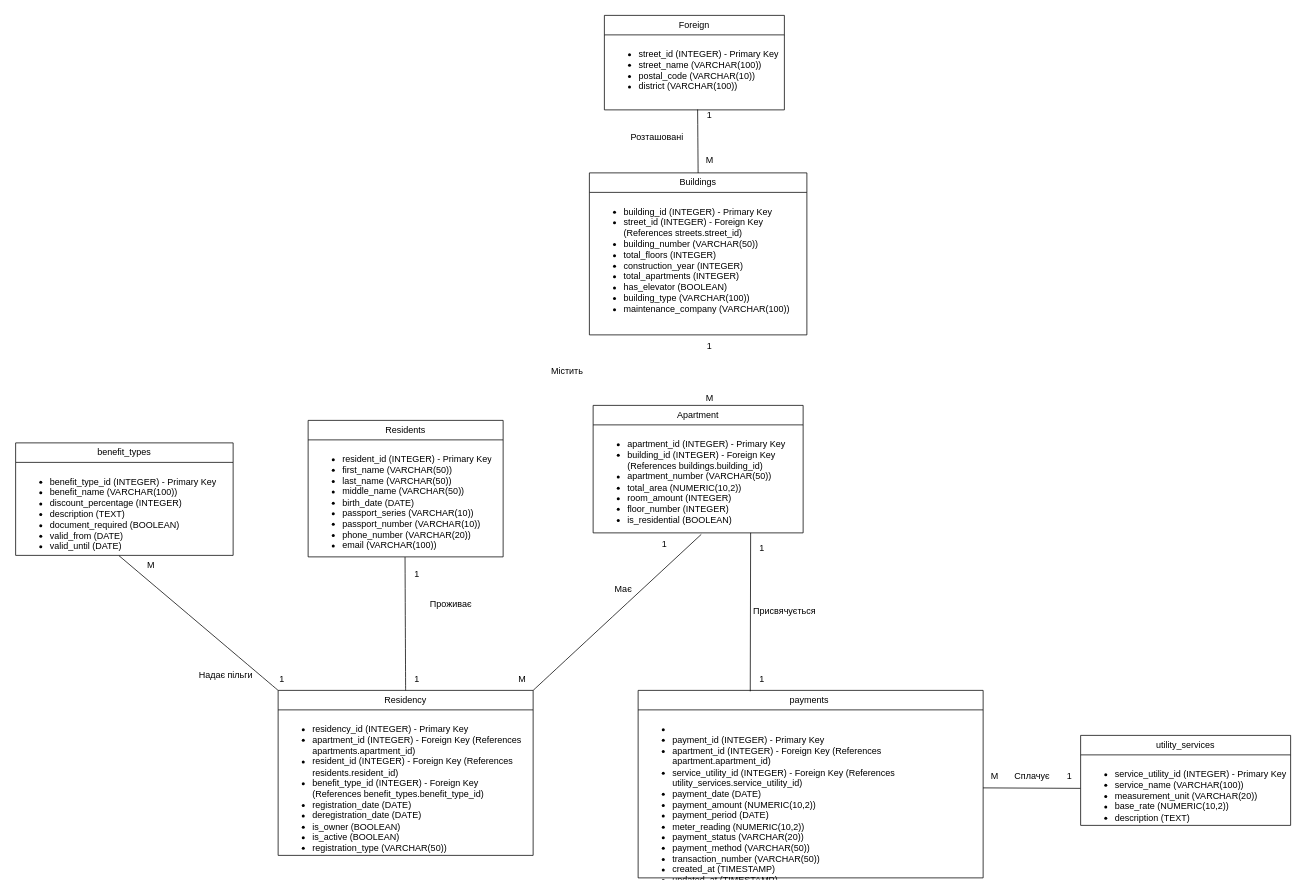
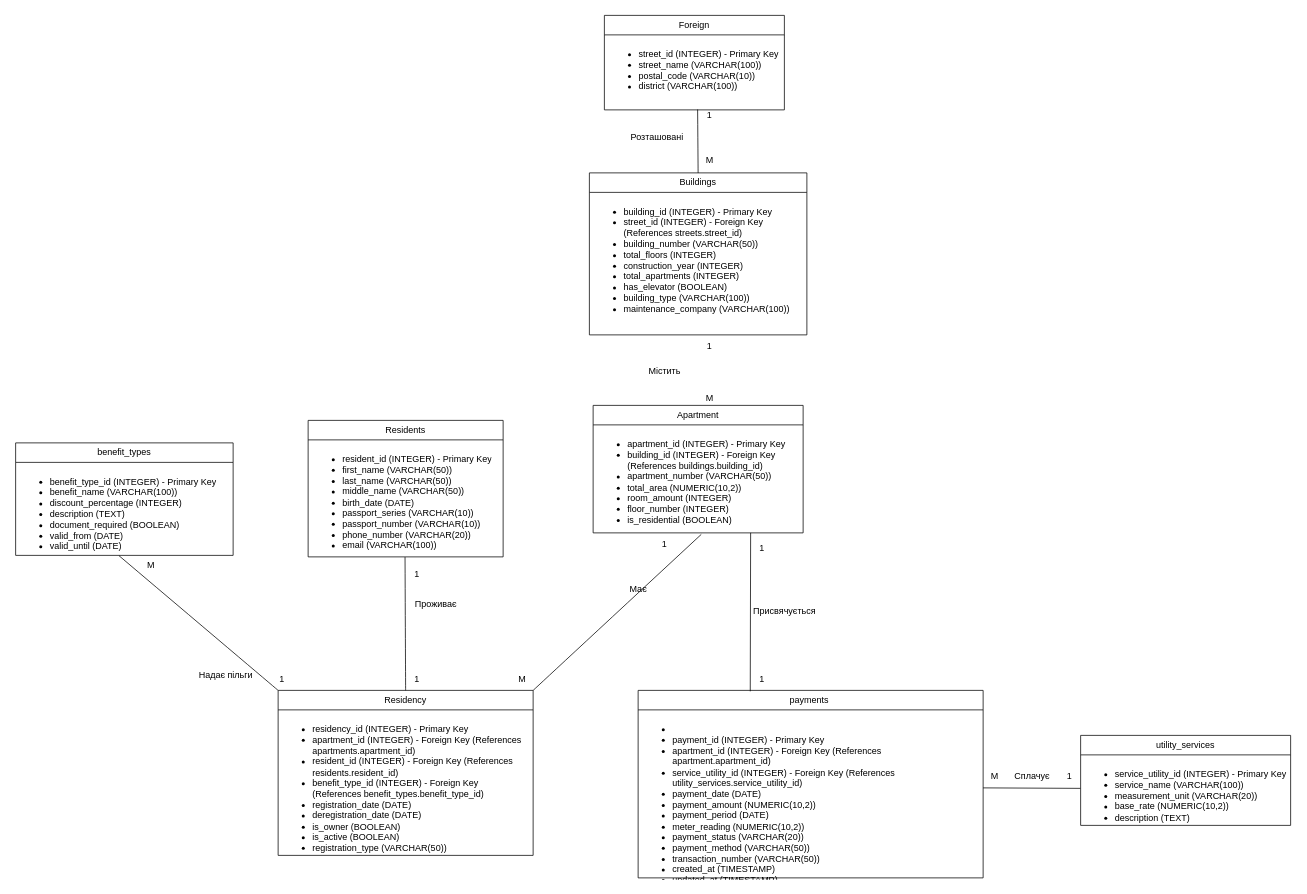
node "Містить": moved (567, 372) -> (664, 372)
node "Має": moved (623, 589) -> (638, 589)
node "Проживає": moved (450, 604) -> (435, 604)
